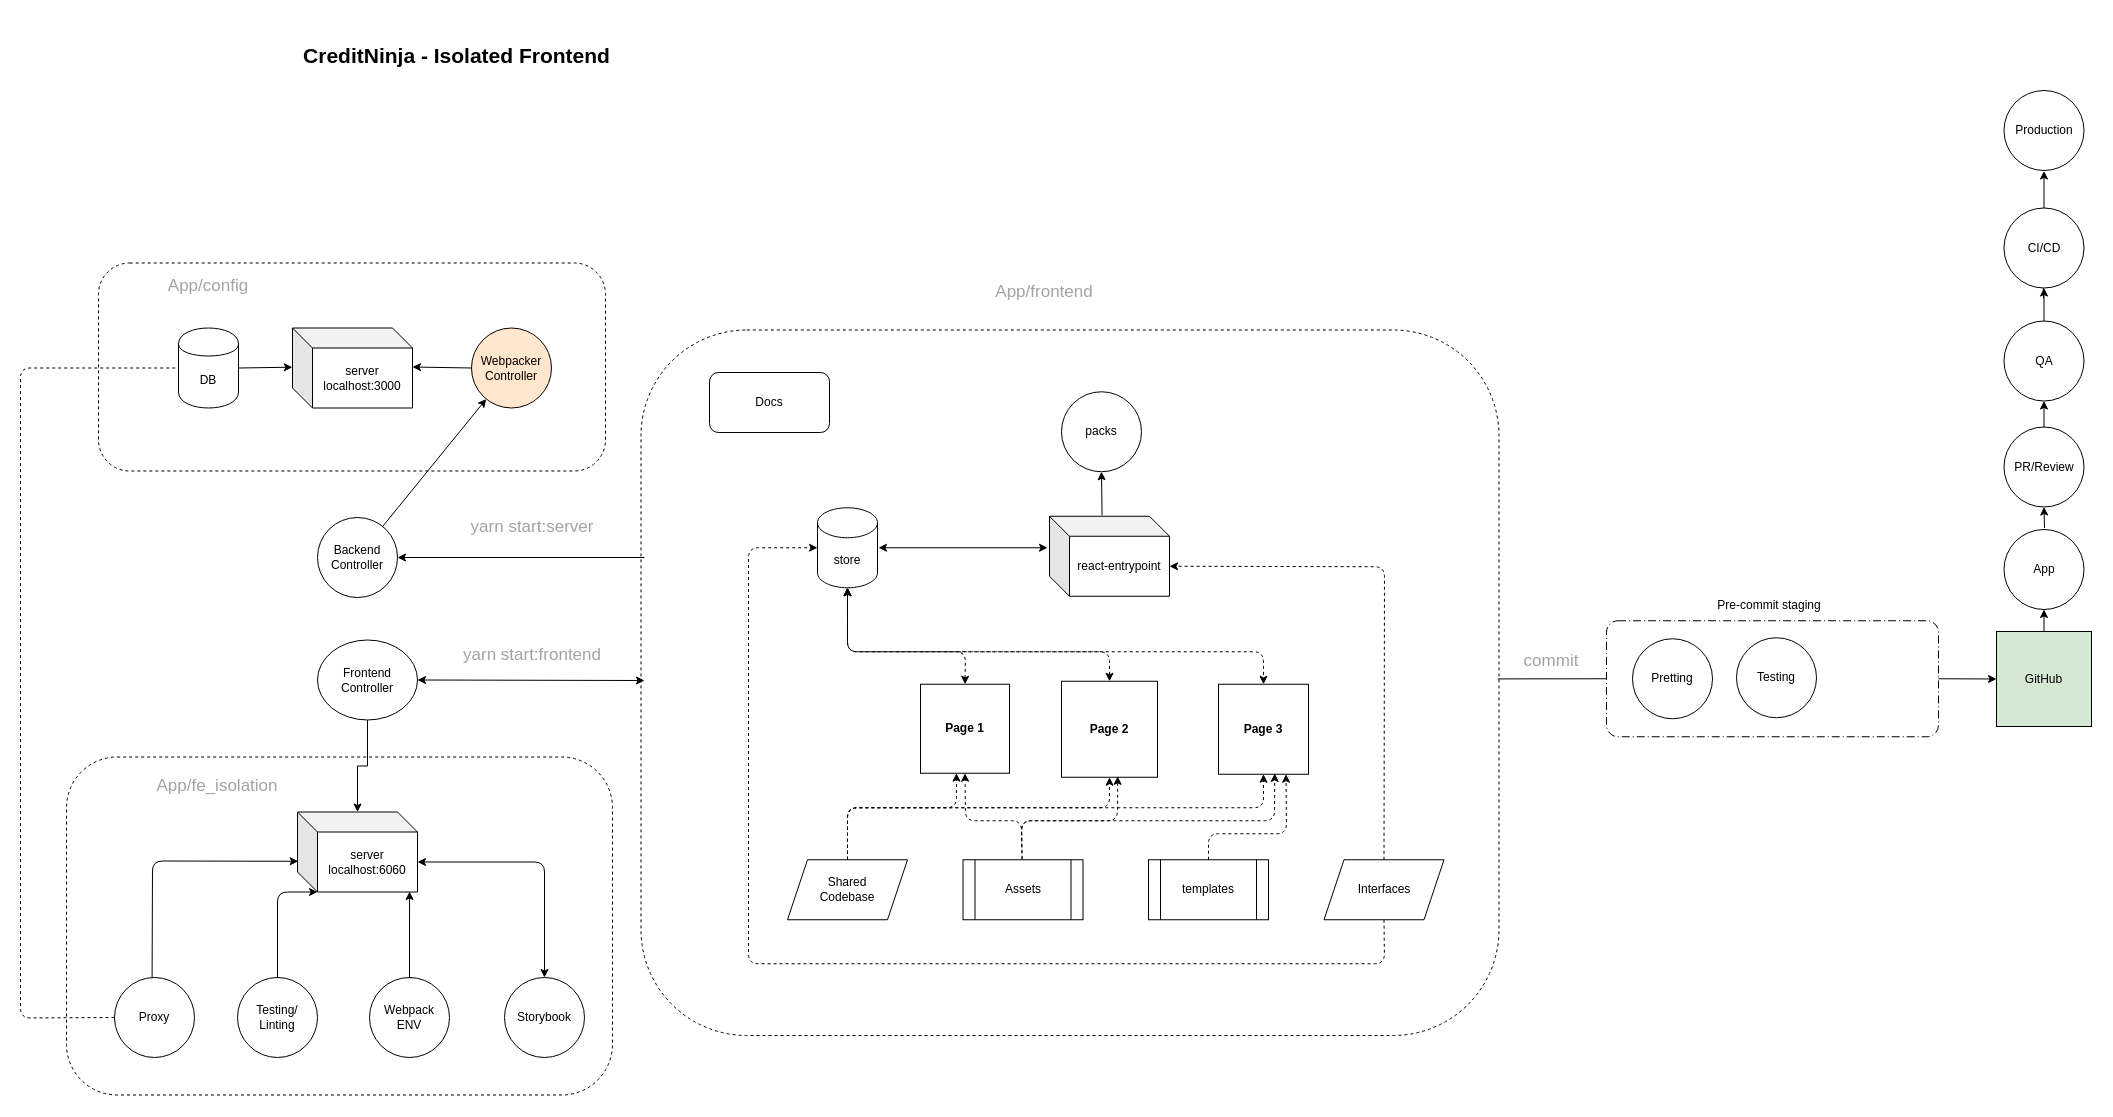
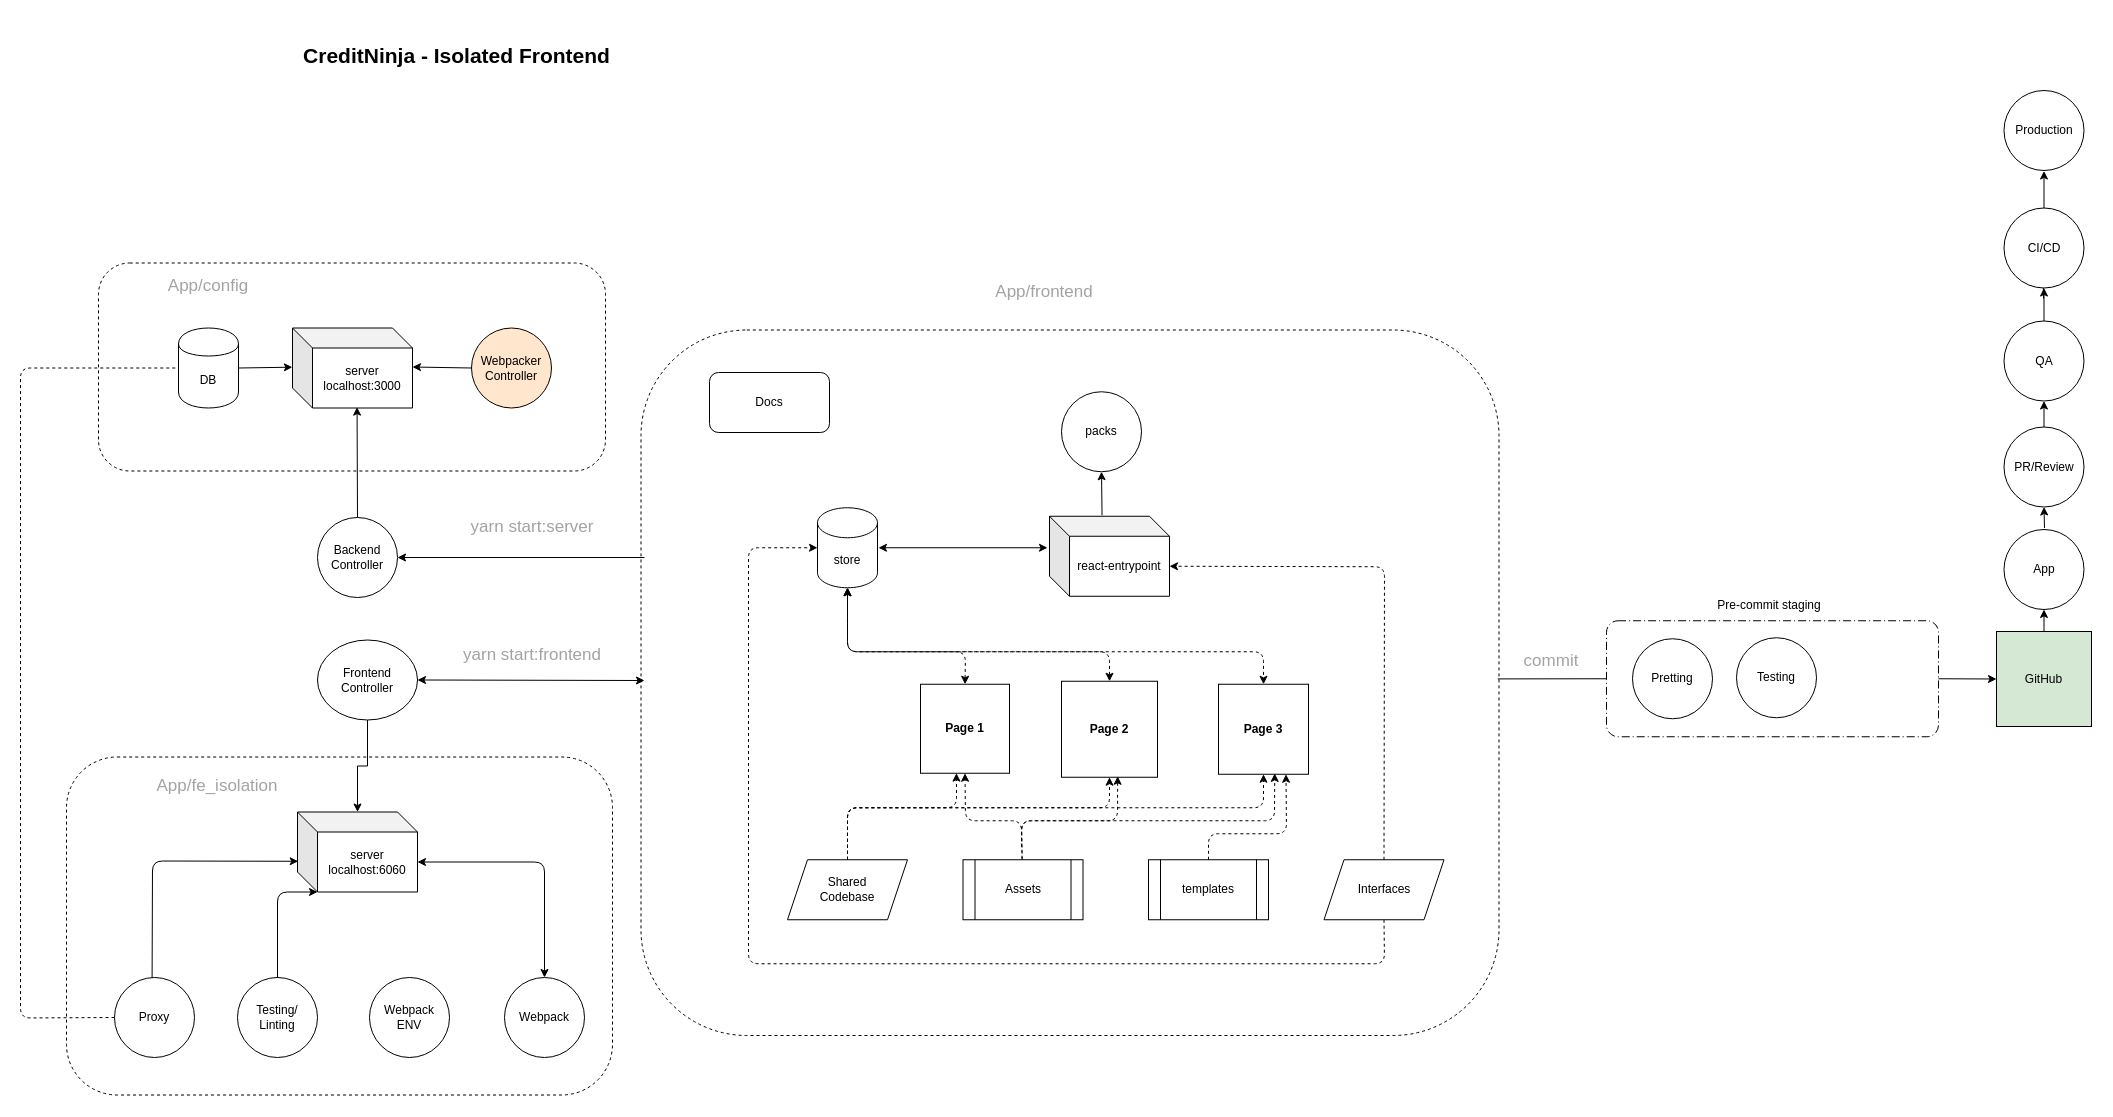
edge "Backend Controller" -> "Webpacker Controller": now "Backend Controller" -> "server localhost:3000"
edge "Webpack ENV" -> "server localhost:6060": removed
node "Storybook": label "Storybook" -> "Webpack"
